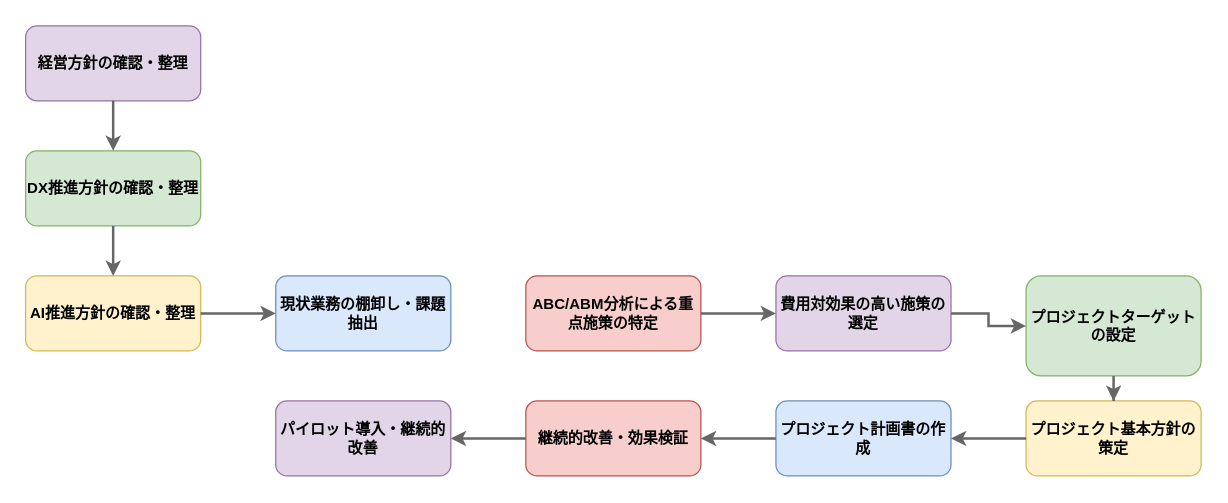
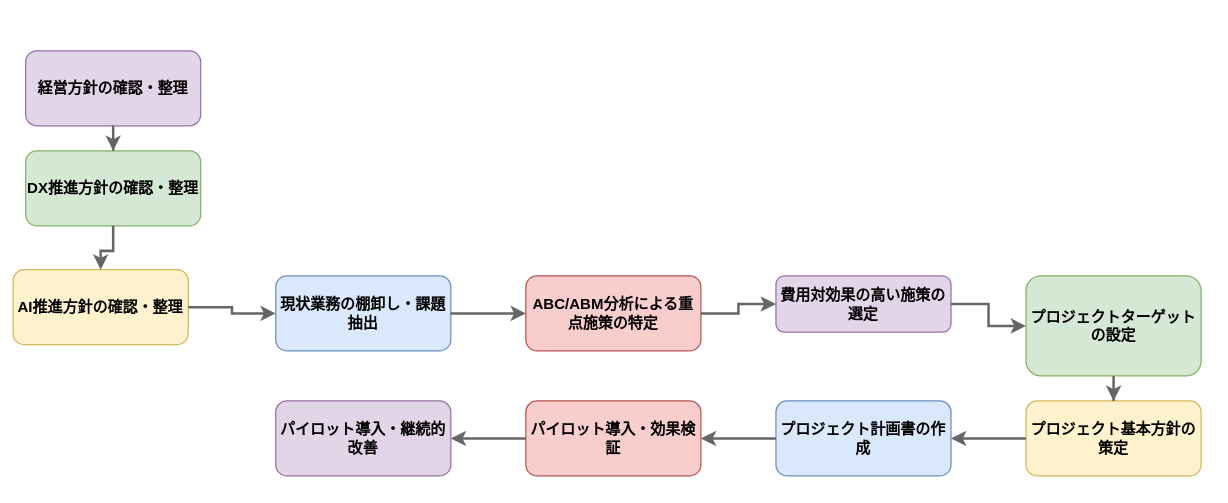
node "経営方針の確認・整理": moved (113, 63) -> (113, 88)
node "AI推進方針の確認・整理": moved (113, 313) -> (101, 307)
edge "現状業務の棚卸し・課題抽出" -> "ABC/ABM分析による重点施策の特定": added
node "費用対効果の高い施策の選定": size 175x75 -> 175x56
node "継続的改善・効果検証": label "継続的改善・効果検証" -> "パイロット導入・効果検証"
